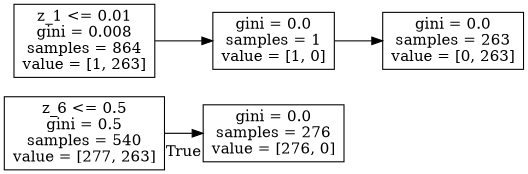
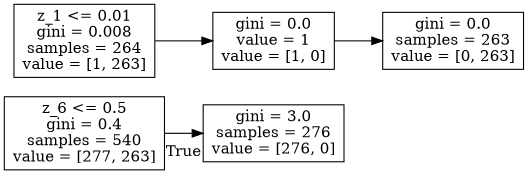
node "z_1 <= 0.01 gini = 0.008 samples = 864 value = [1, 263]": label "z_1 <= 0.01 gini = 0.008 samples = 864 value = [1, 263]" -> "z_1 <= 0.01 gini = 0.008 samples = 264 value = [1, 263]"
node "gini = 0.0 samples = 1 value = [1, 0]": label "gini = 0.0 samples = 1 value = [1, 0]" -> "gini = 0.0 value = 1 value = [1, 0]"
node "z_6 <= 0.5 gini = 0.5 samples = 540 value = [277, 263]": label "z_6 <= 0.5 gini = 0.5 samples = 540 value = [277, 263]" -> "z_6 <= 0.5 gini = 0.4 samples = 540 value = [277, 263]"
node "gini = 0.0 samples = 276 value = [276, 0]": label "gini = 0.0 samples = 276 value = [276, 0]" -> "gini = 3.0 samples = 276 value = [276, 0]"
